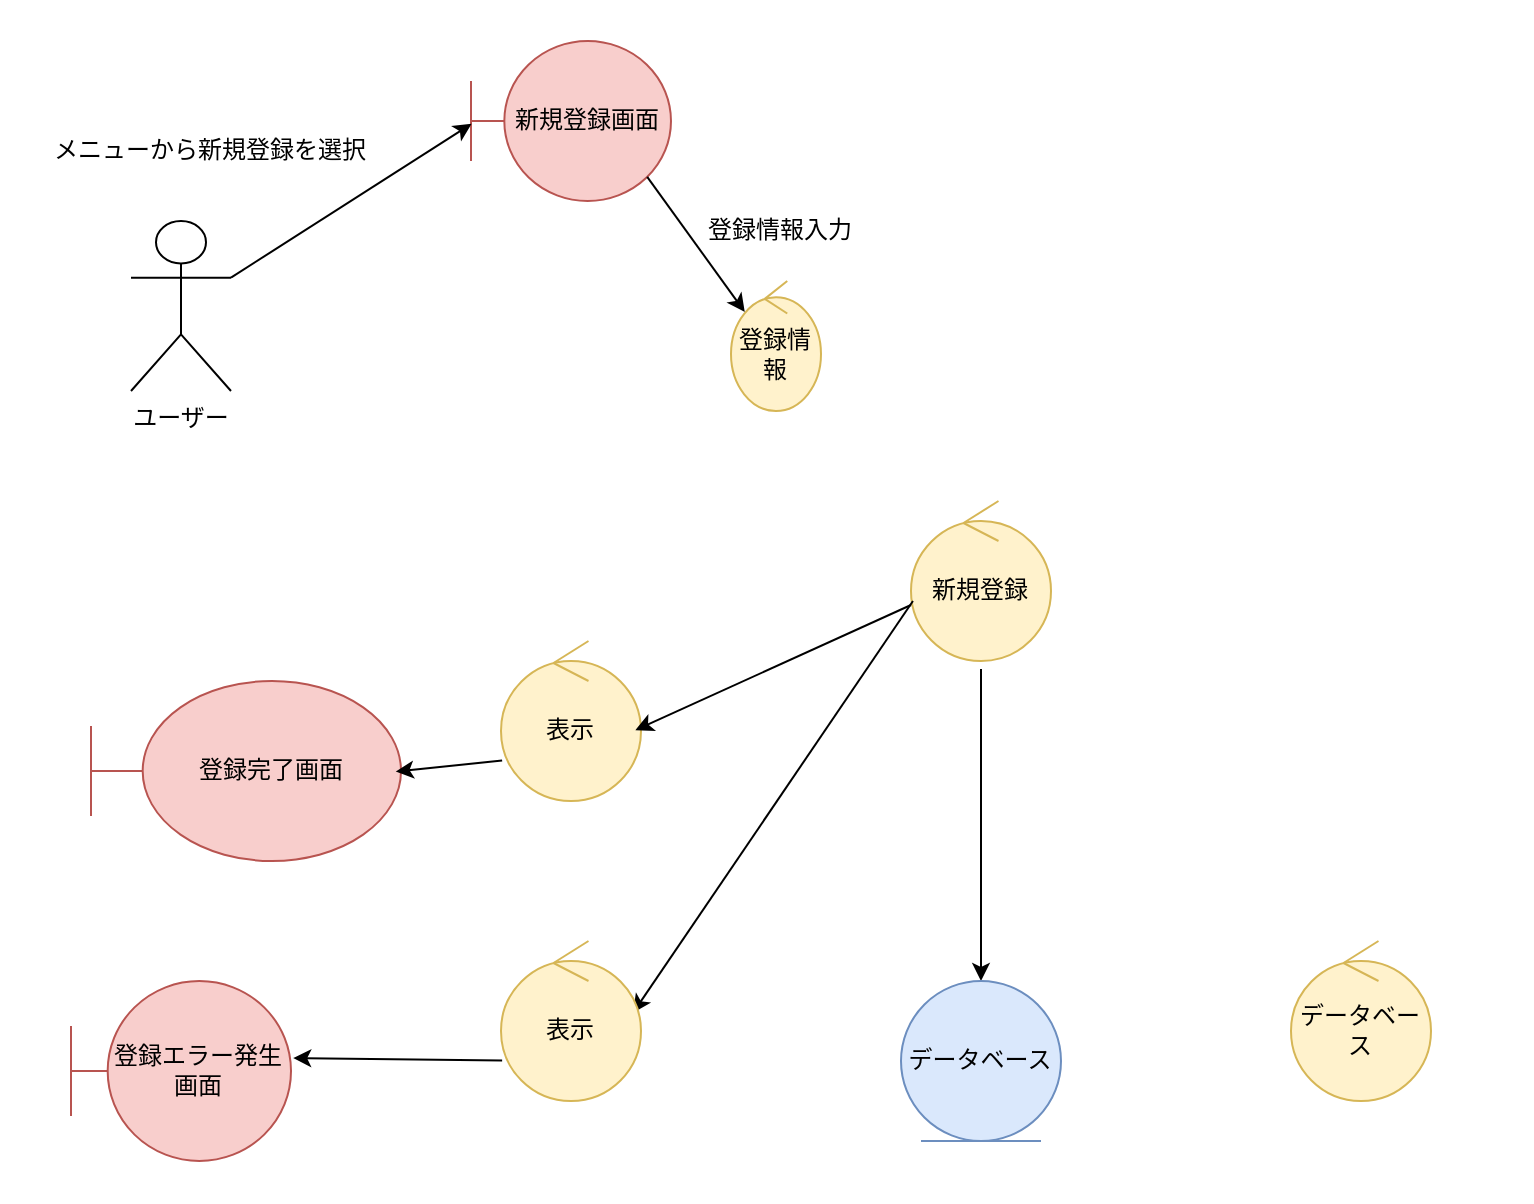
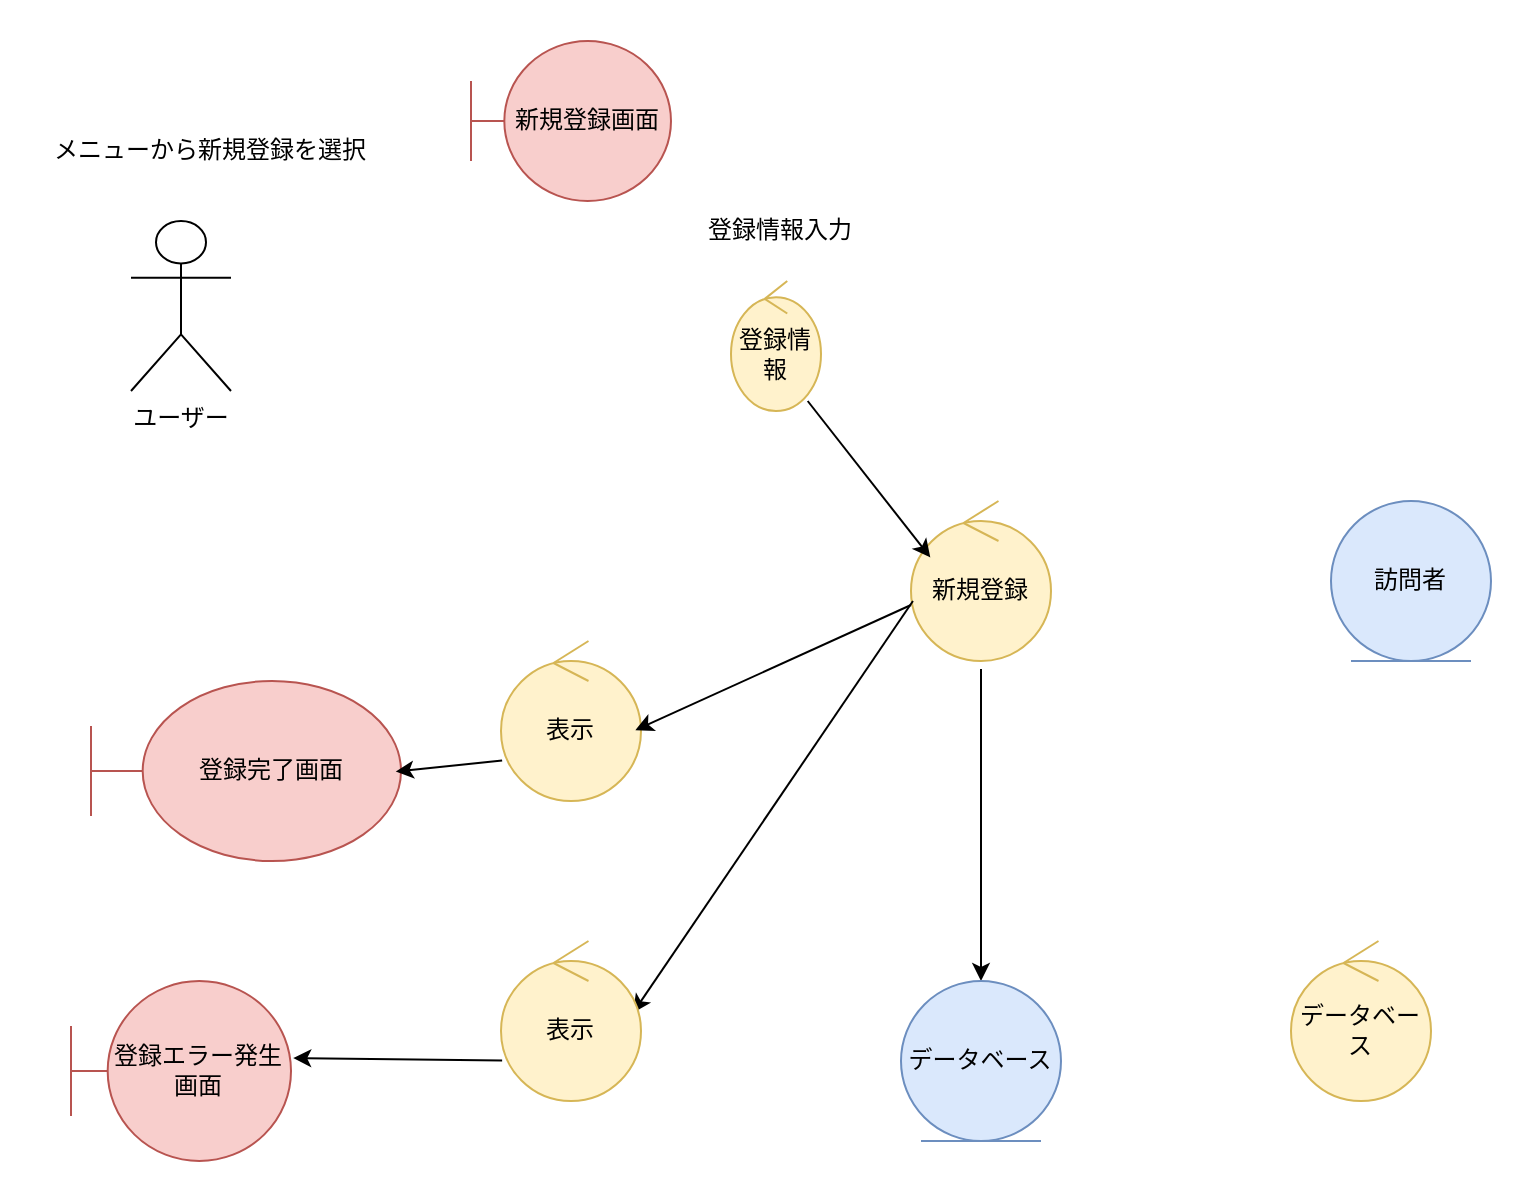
edge "ユーザー" -> "新規登録画面": removed
edge "新規登録画面" -> "登録情報": removed
edge "登録情報" -> "新規登録": added
node "訪問者": added
